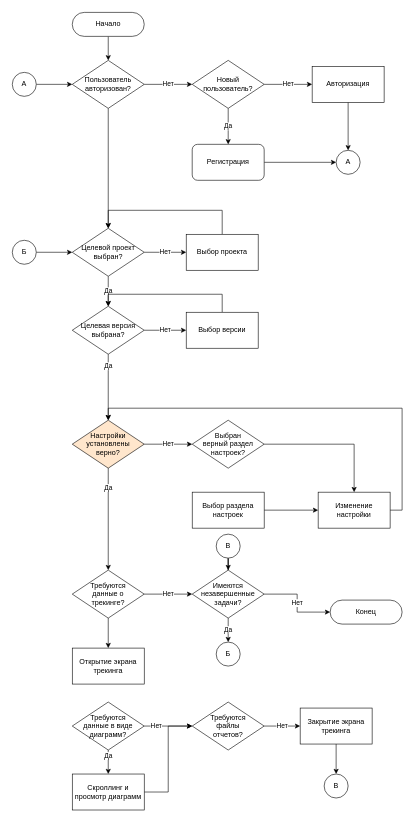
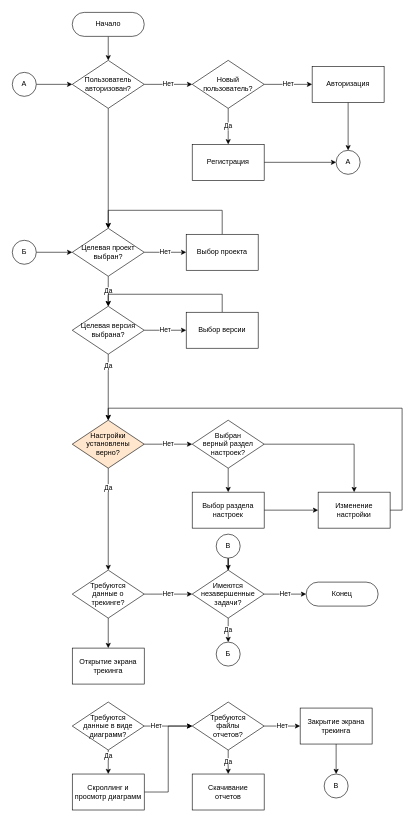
node "Регистрация": shape rounded rectangle -> rectangle
node "Целевой проект выбран?": label "Целевой проект выбран?" -> "Целевая проект выбран?"
edge "Выбран верный раздел настроек?" -> "Выбор раздела настроек": added
node "Конец": moved (366, 612) -> (342, 594)
edge "Требуются файлы отчетов?" -> "Скачивание отчетов": added, label "Да"
node "Скачивание отчетов": added
